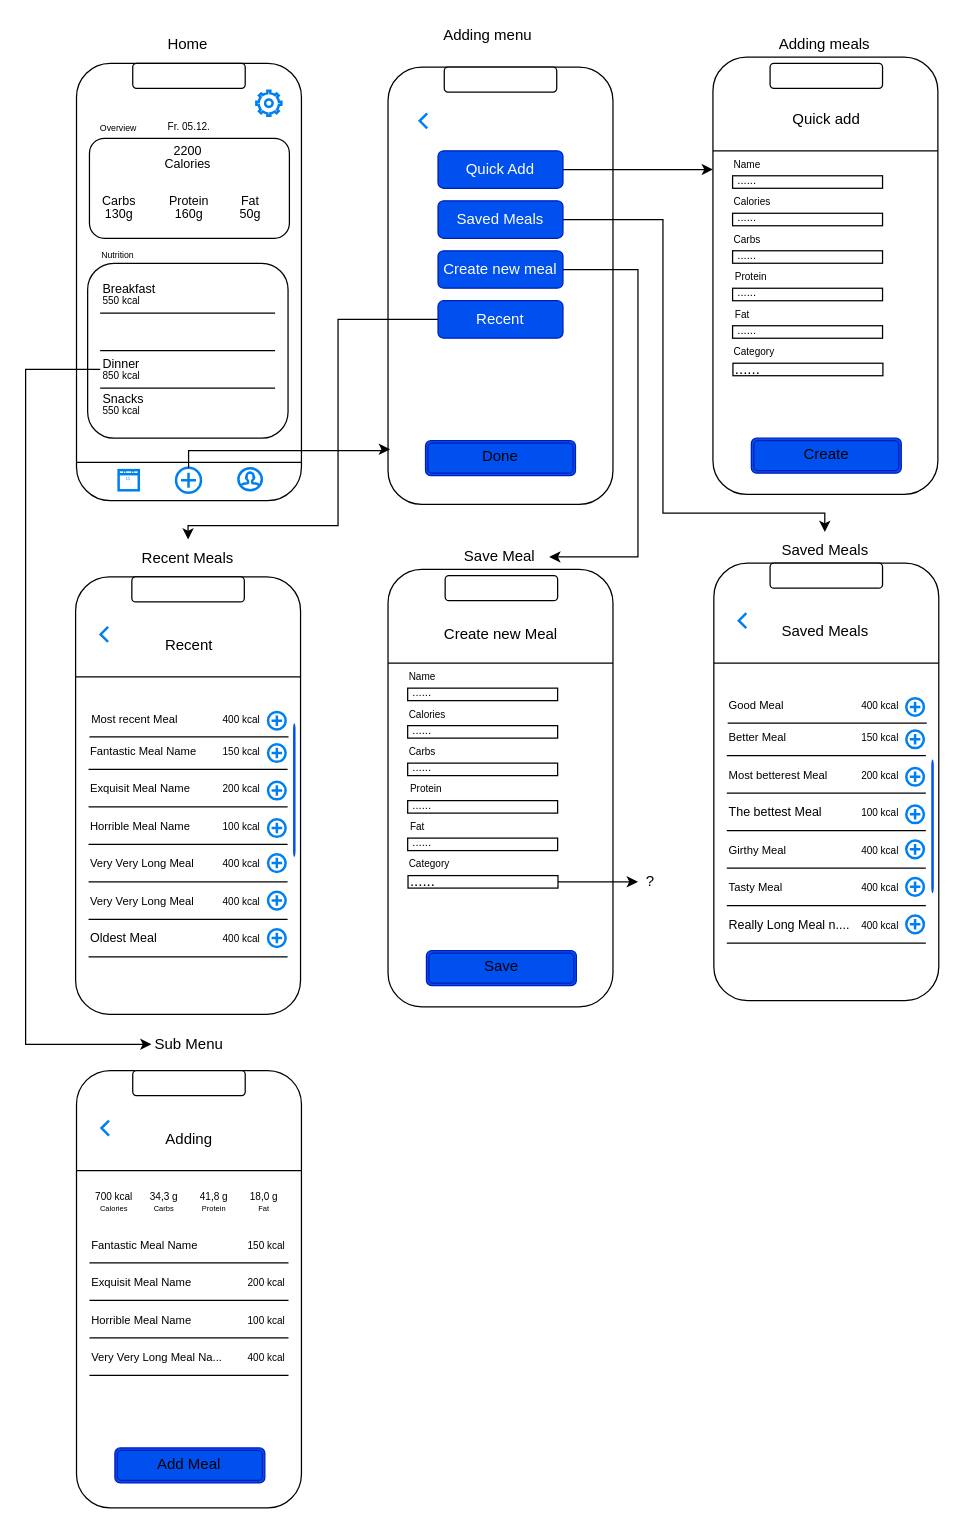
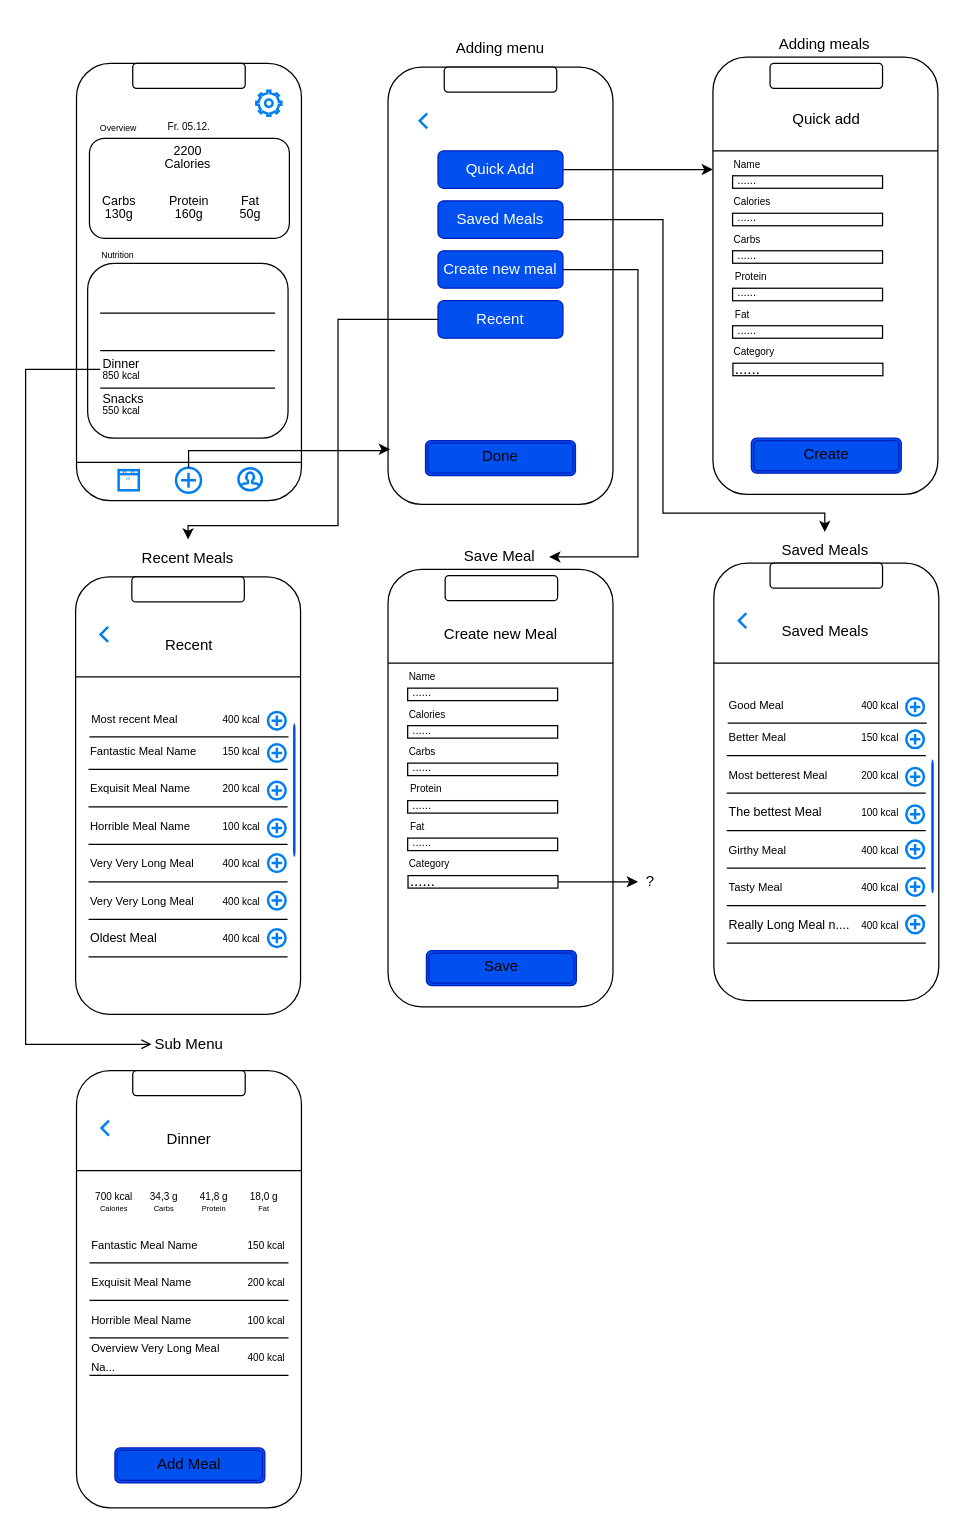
node "Adding menu": moved (488, 36) -> (501, 48)
node "Home": removed
node "Breakfast 550 kcal": removed
edge "Dinner 850 kcal" -> "Sub Menu": arrowhead classic -> open
node "Adding": label "Adding" -> "Dinner"
node "Very Very Long Meal Na...": label "Very Very Long Meal Na..." -> "Overview Very Long Meal Na..."
